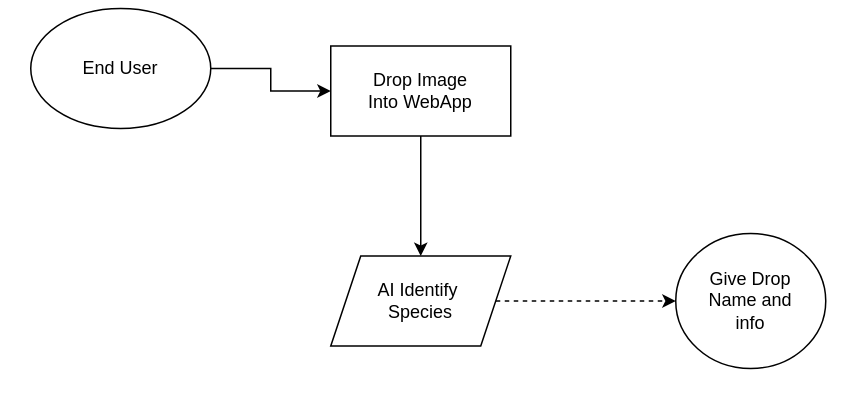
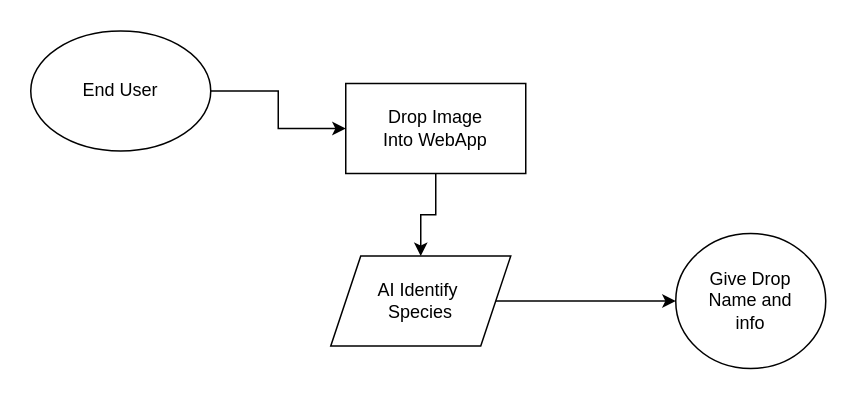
node "End User": moved (121, 68) -> (121, 91)
node "Drop Image Into WebApp": moved (421, 91) -> (436, 128)
edge "AI Identify Species" -> "Give Drop Name and info": style dashed -> solid
